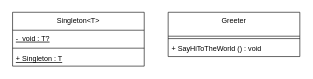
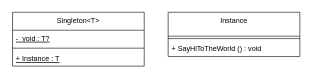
node "Greeter": label "Greeter" -> "Instance"
node "+ Singleton : T": label "+ Singleton : T" -> "+ Instance : T"
